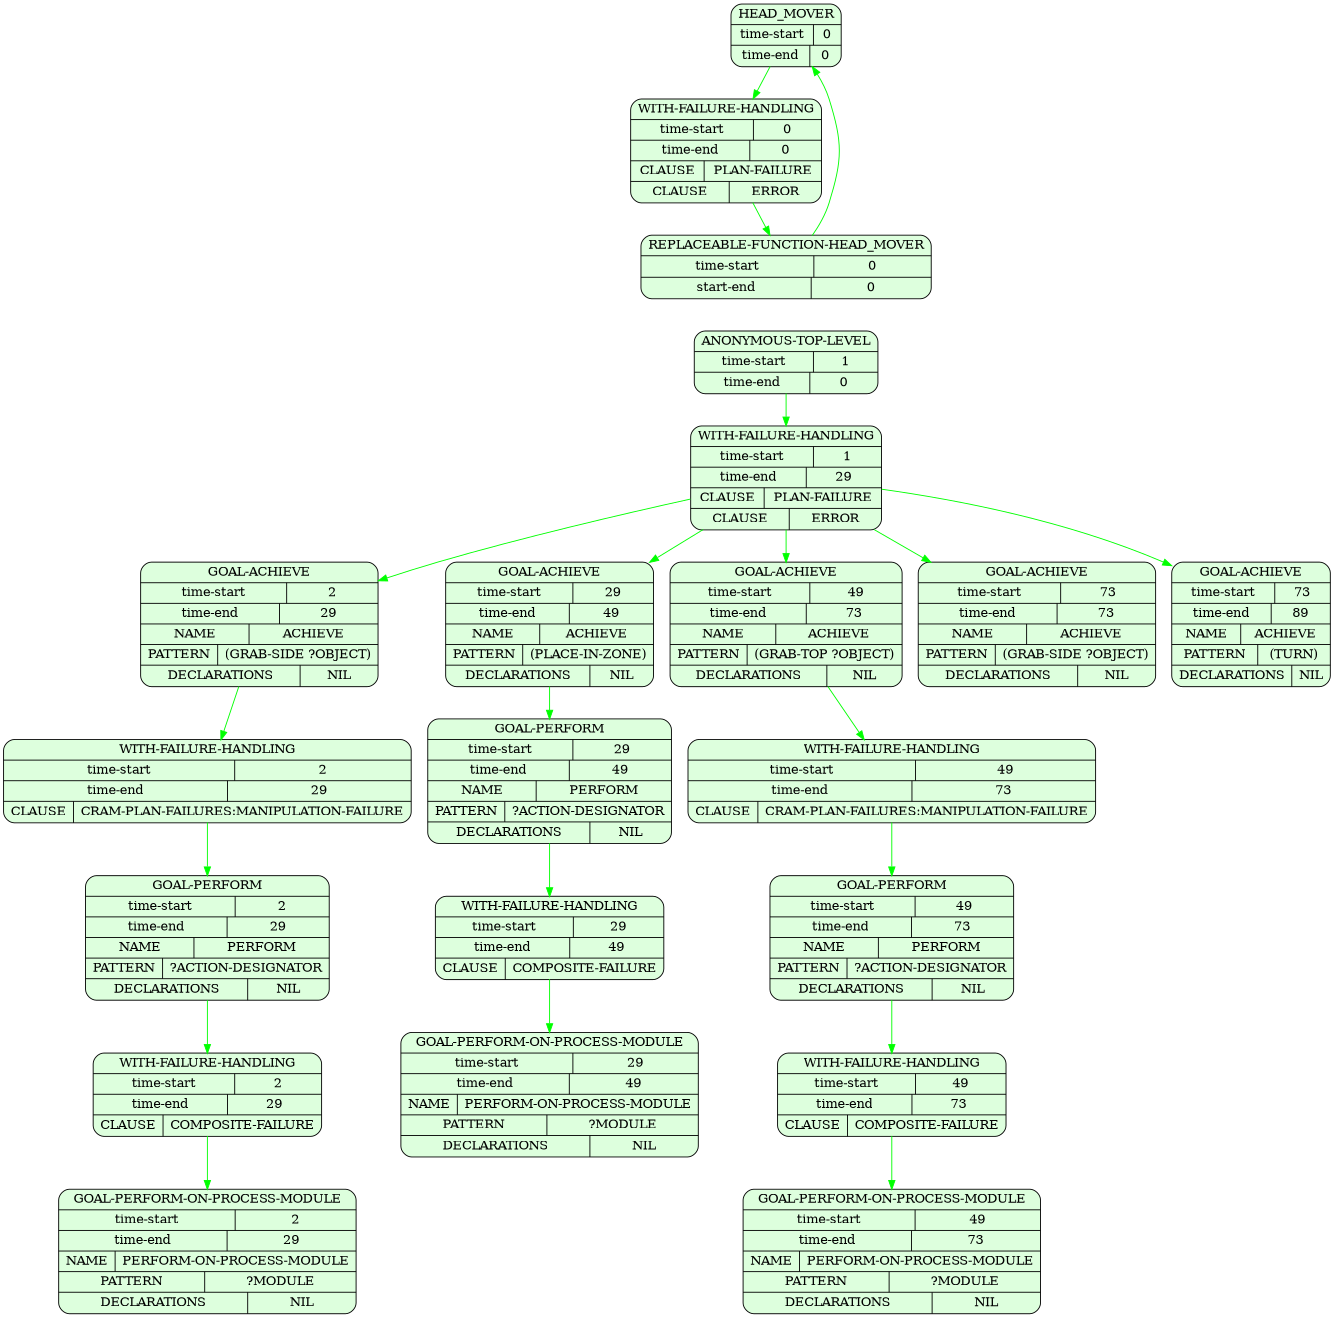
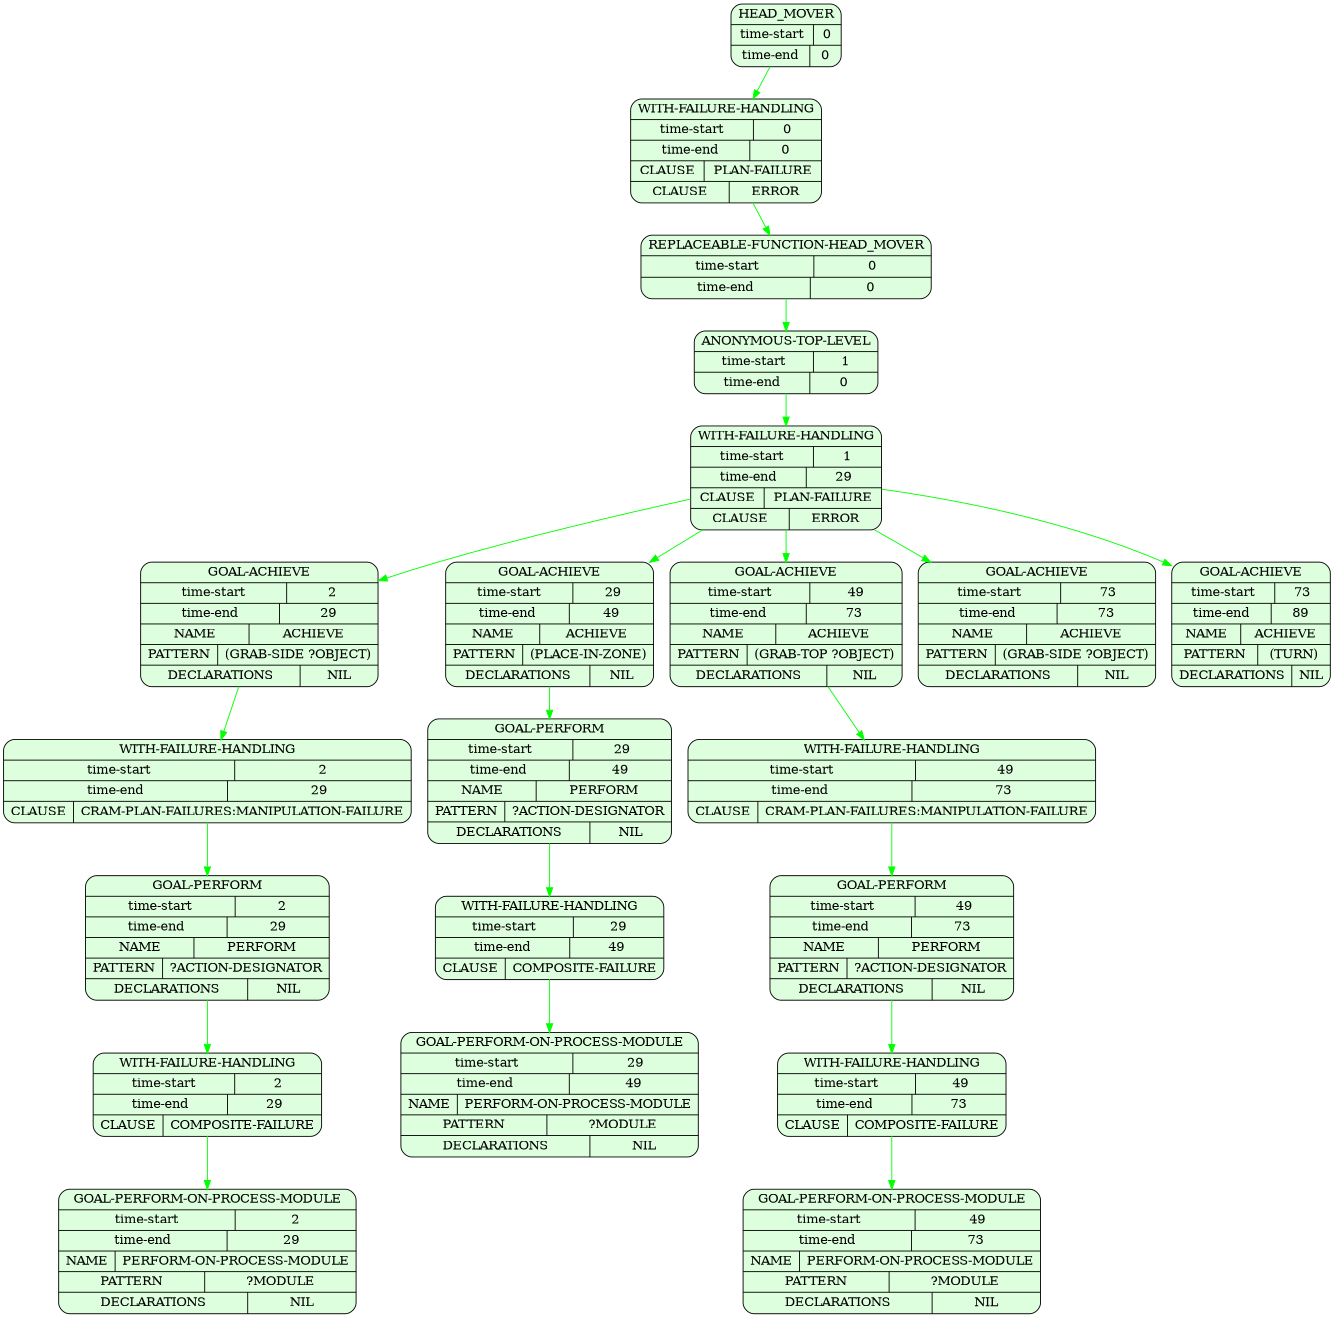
edge "REPLACEABLE-FUNCTION-HEAD_MOVER" -> "HEAD_MOVER": now "REPLACEABLE-FUNCTION-HEAD_MOVER" -> "ANONYMOUS-TOP-LEVEL"
node "REPLACEABLE-FUNCTION-HEAD_MOVER": text "start-end" -> "time-end"
